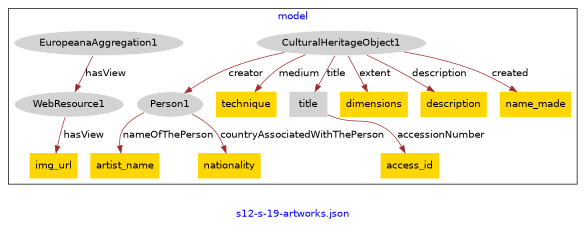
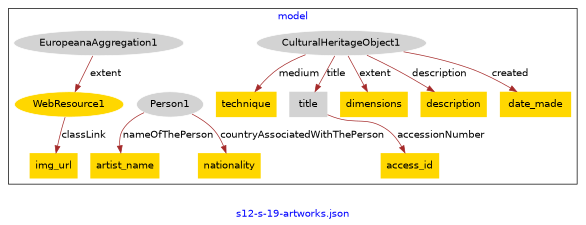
edge "CulturalHeritageObject1" -> "Person1": removed, label "creator"
edge "EuropeanaAggregation1" -> "WebResource1": label "hasView" -> "extent"
node "WebResource1": fillcolor lightgray -> gold
node "name_made": label "name_made" -> "date_made"
edge "WebResource1" -> "img_url": label "hasView" -> "classLink"
